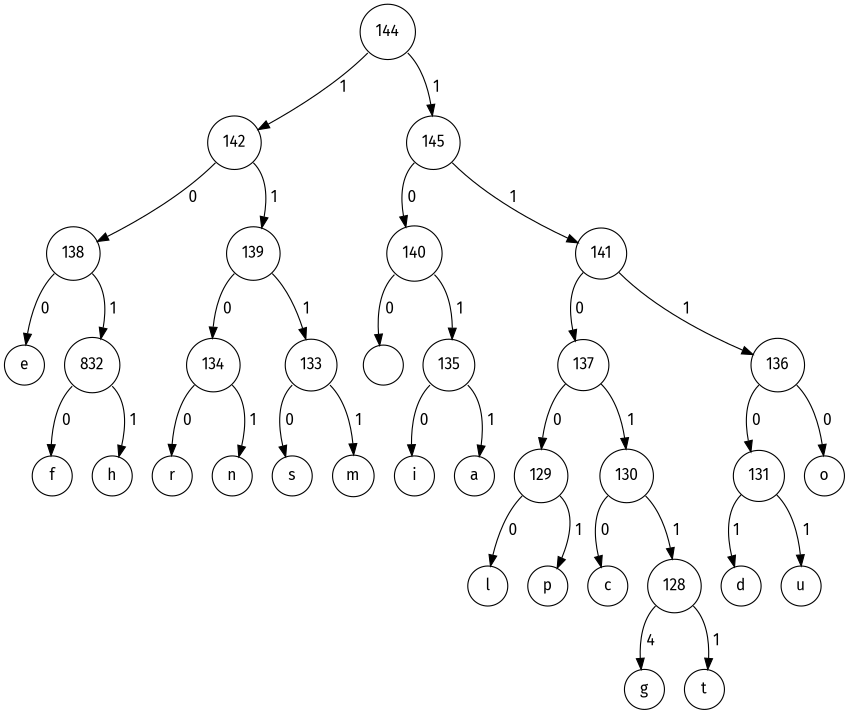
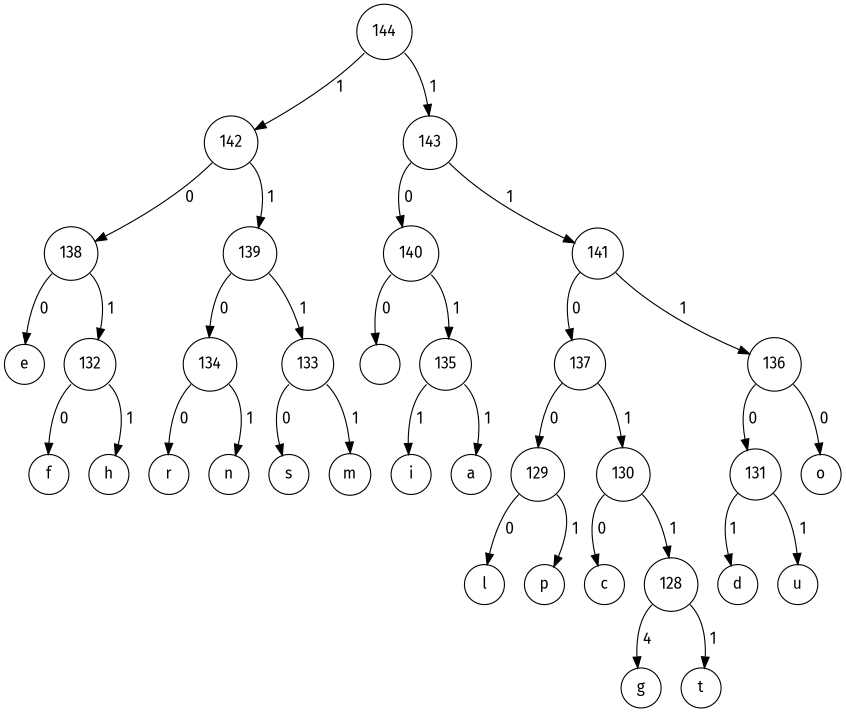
node "145": label "145" -> "143"
node "832": label "832" -> "132"
edge "135" -> "i": label " 0" -> " 1"
